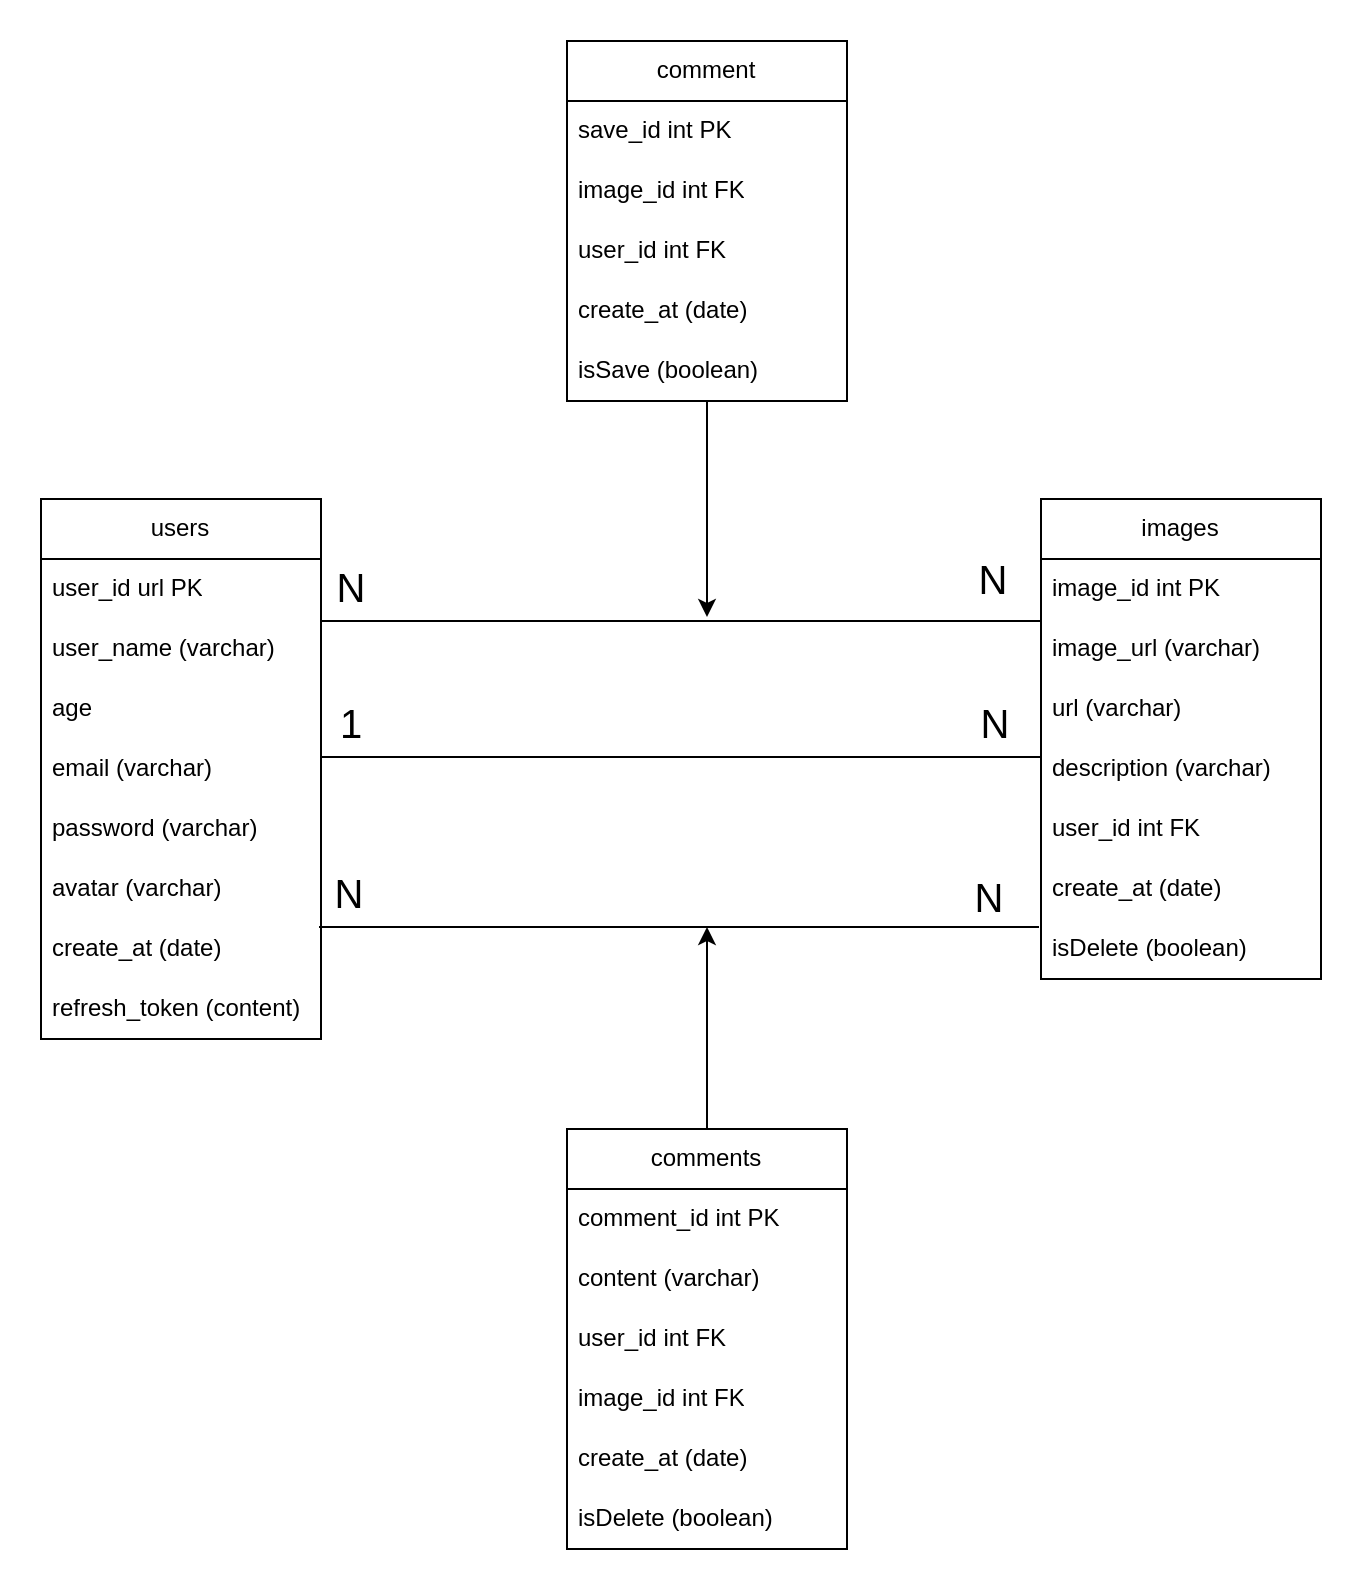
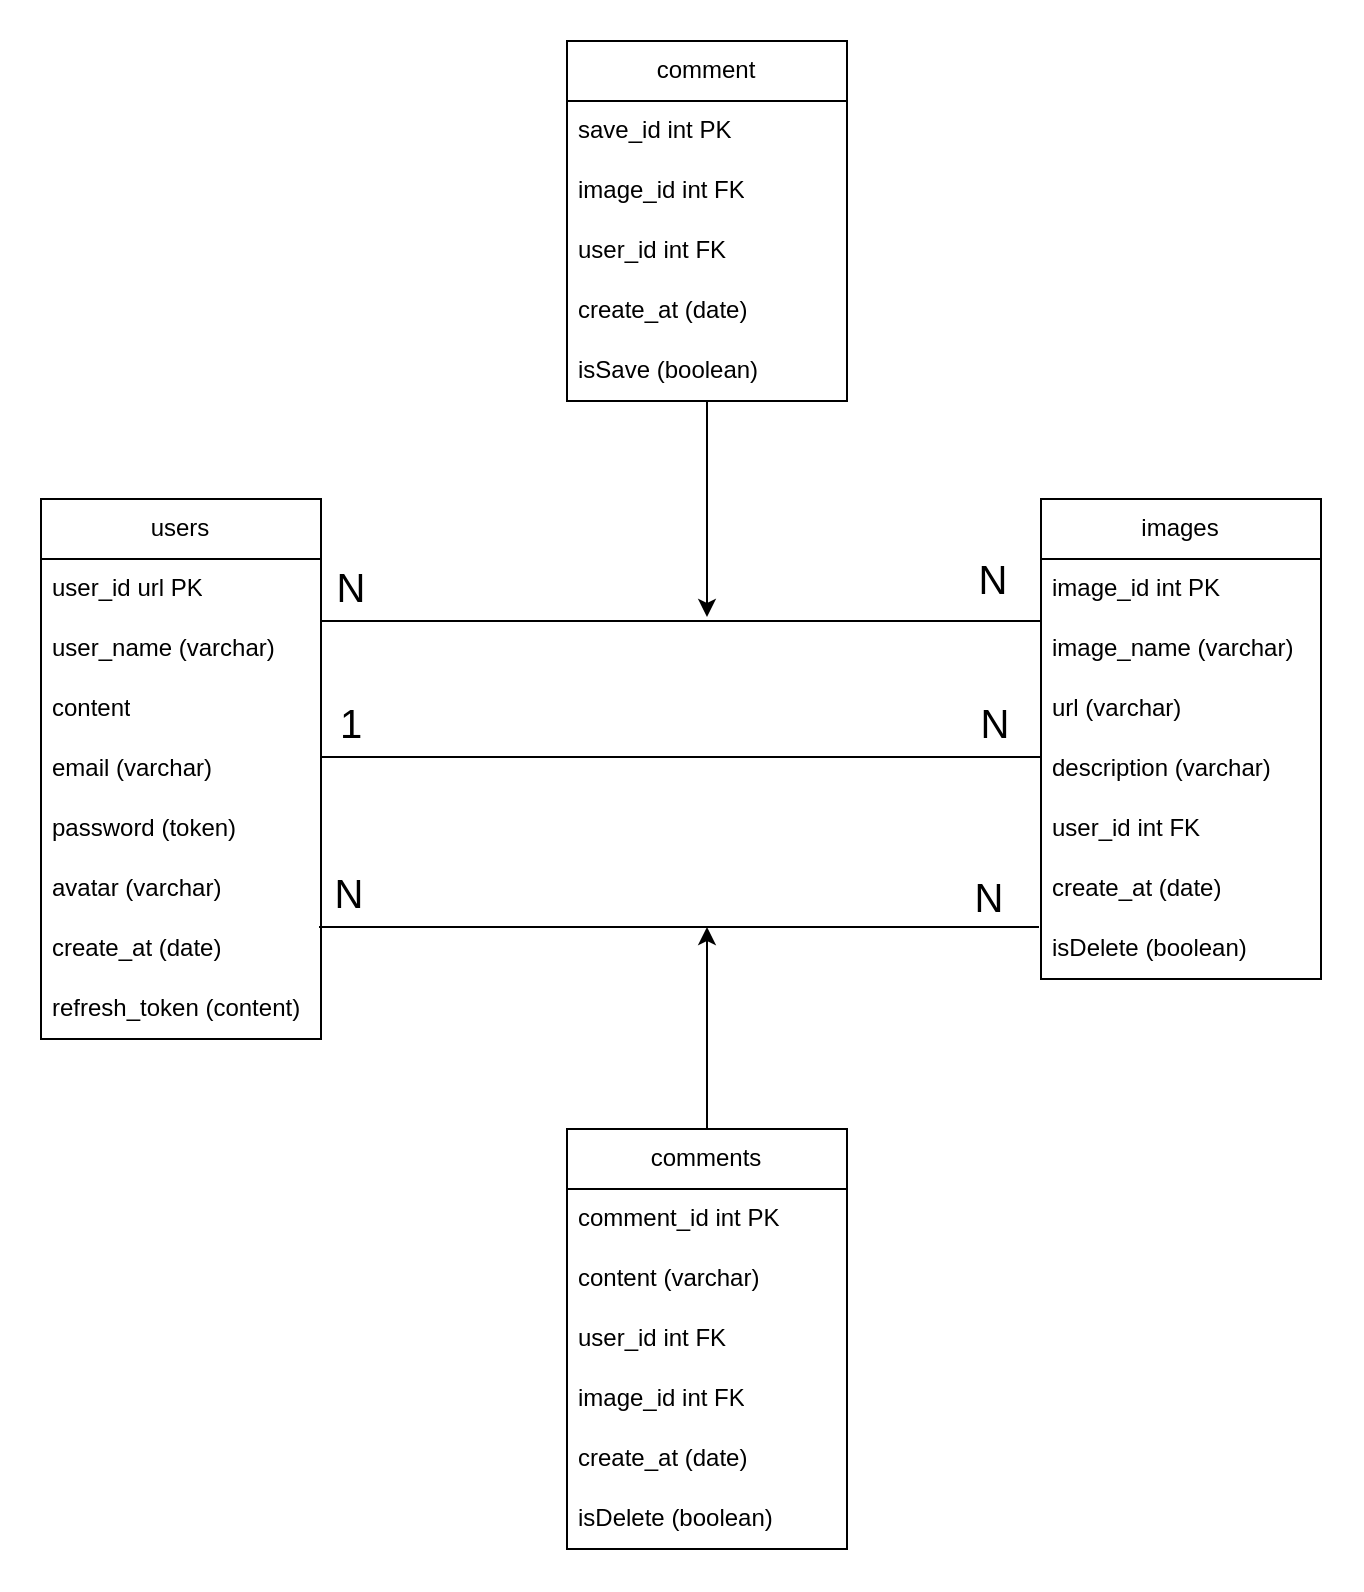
node "image_url (varchar)": label "image_url (varchar)" -> "image_name (varchar)"
node "age": label "age" -> "content"
node "password (varchar)": label "password (varchar)" -> "password (token)"
